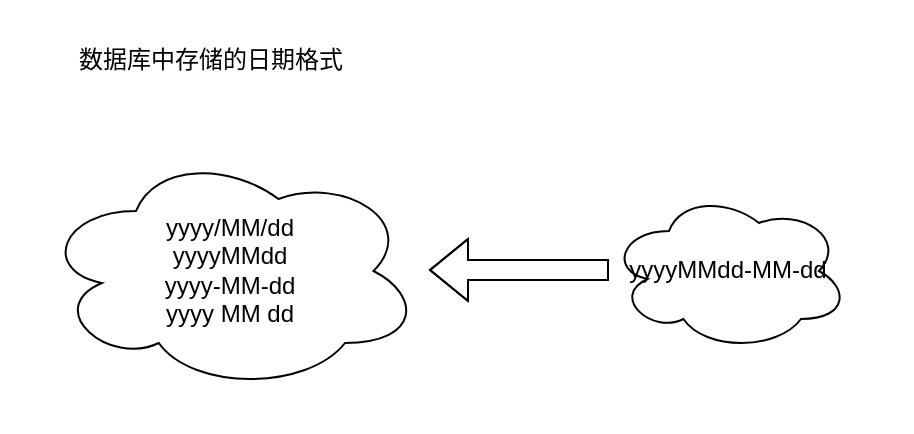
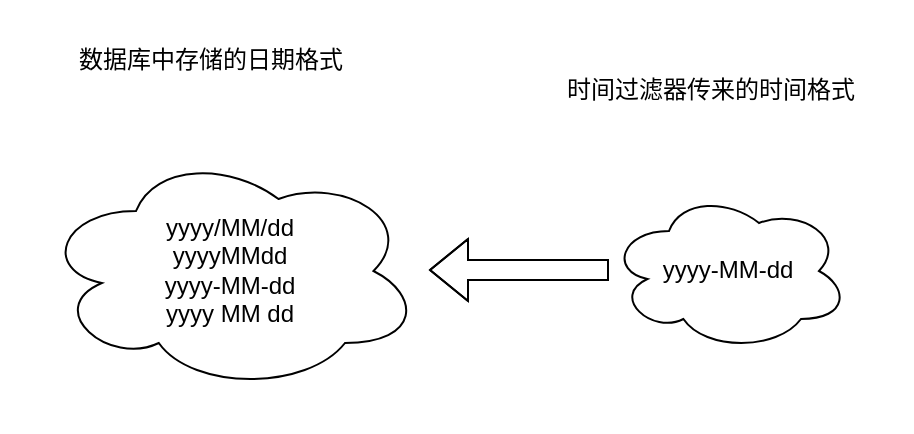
node "时间过滤器传来的时间格式": added
node "yyyyMMdd-MM-dd": label "yyyyMMdd-MM-dd" -> "yyyy-MM-dd"
